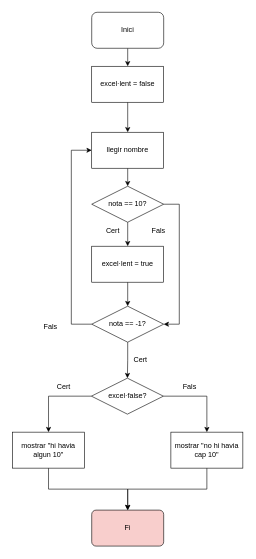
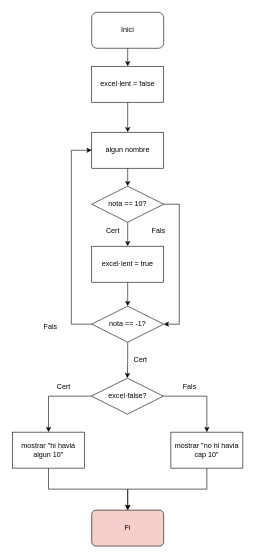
node "llegir nombre": label "llegir nombre" -> "algun nombre"
